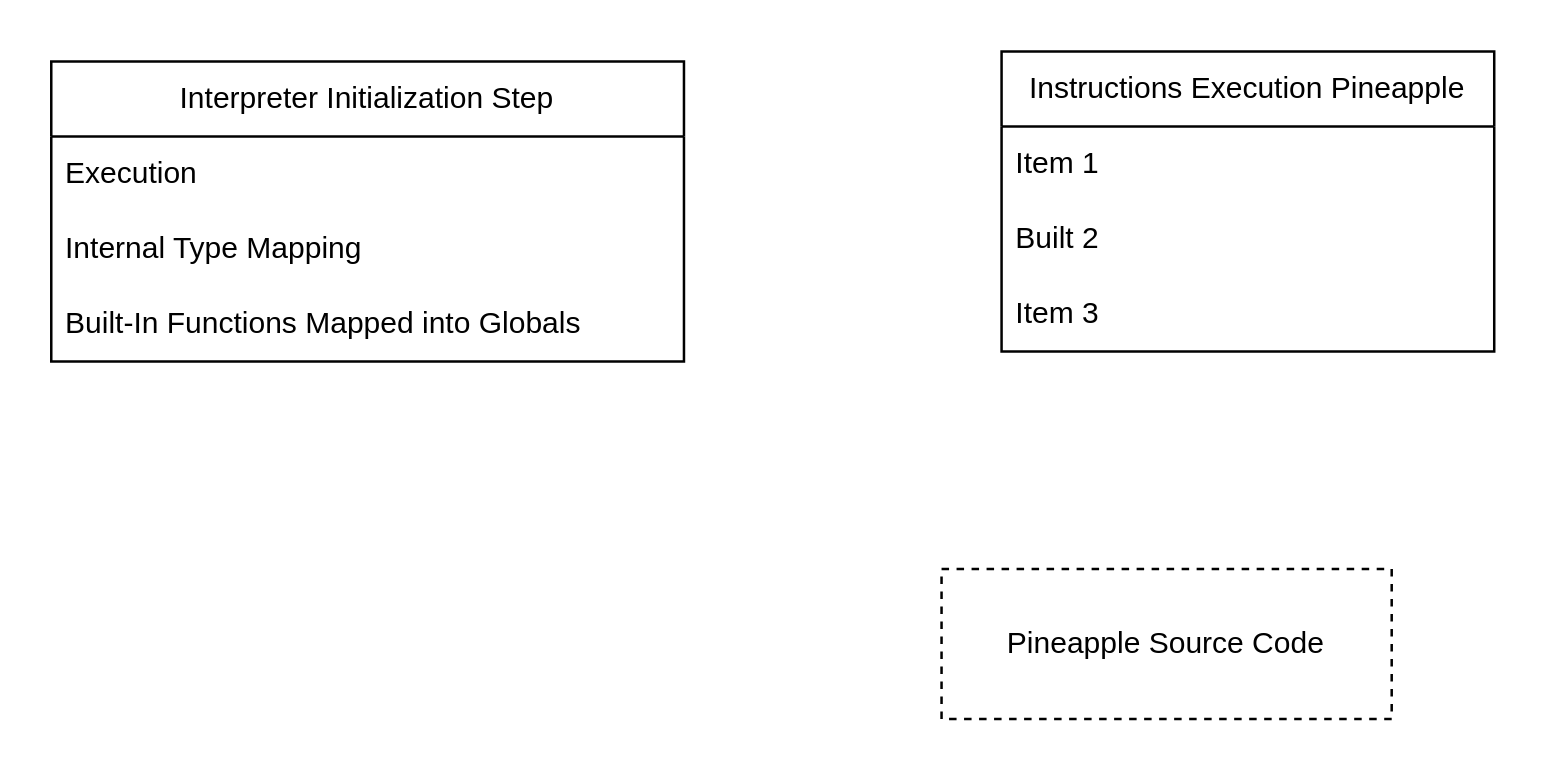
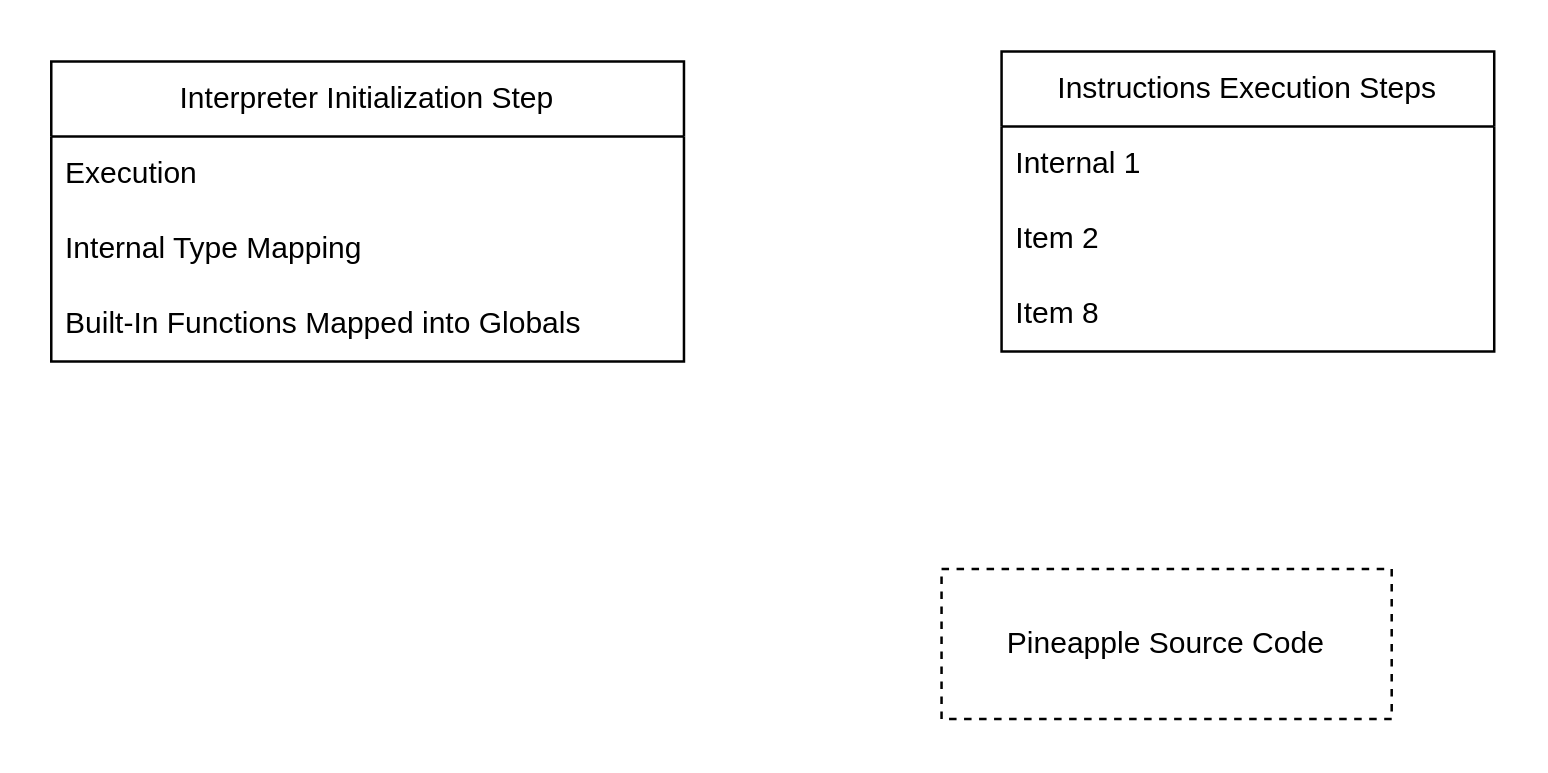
node "Instructions Execution Pineapple": label "Instructions Execution Pineapple" -> "Instructions Execution Steps"
node "Item 1": label "Item 1" -> "Internal 1"
node "Built 2": label "Built 2" -> "Item 2"
node "Item 3": label "Item 3" -> "Item 8"
